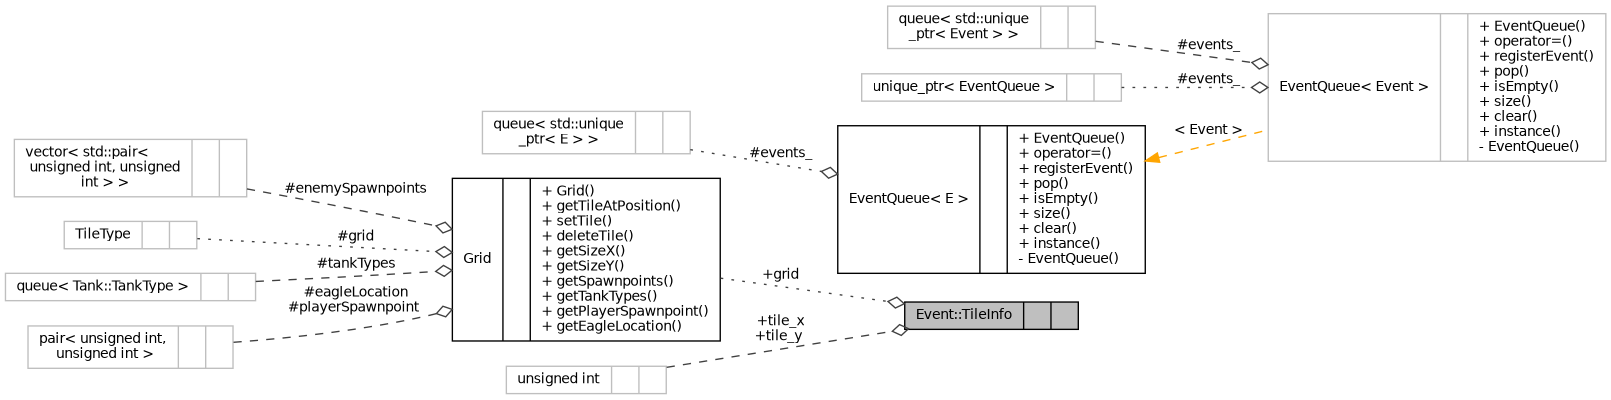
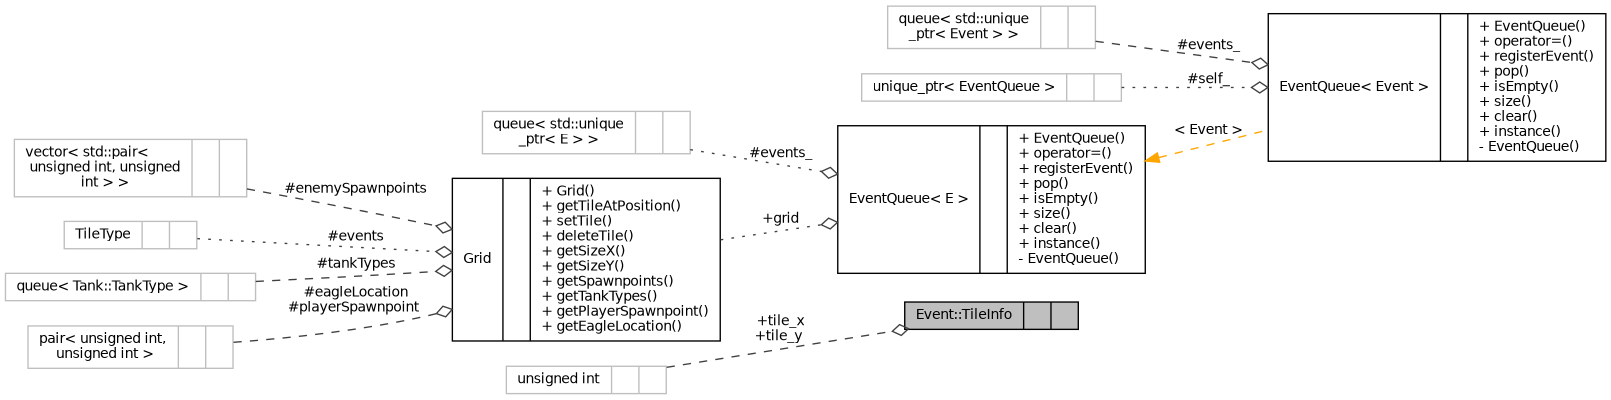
edge "unique_ptr< EventQueue >" -> "EventQueue< Event >": label " #events_" -> " #self_"
node "EventQueue< Event >": color grey75 -> black
edge "TileType" -> "Grid": label " #grid" -> " #events"
edge "Grid" -> "Event::TileInfo": now "Grid" -> "EventQueue< E >"
